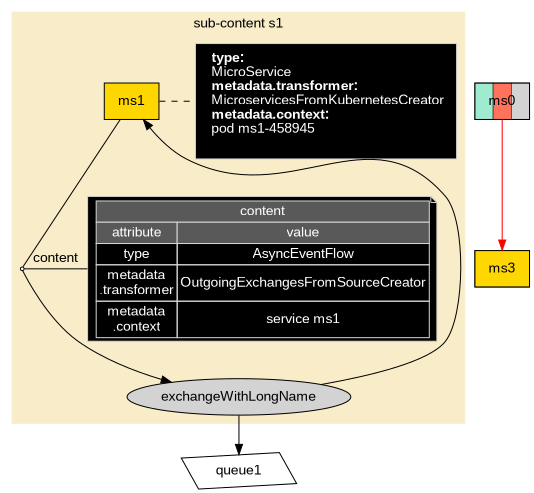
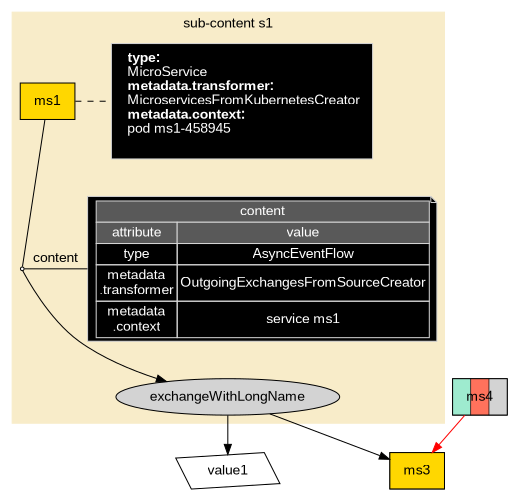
node "ms0": label "ms0" -> "ms4"
edge "exchangeWithLongName" -> "ms1": now "exchangeWithLongName" -> "ms3"
node "queue1": label "queue1" -> "value1"
